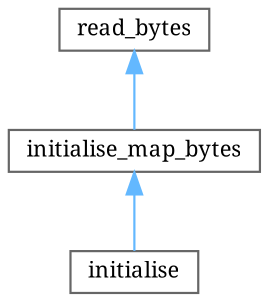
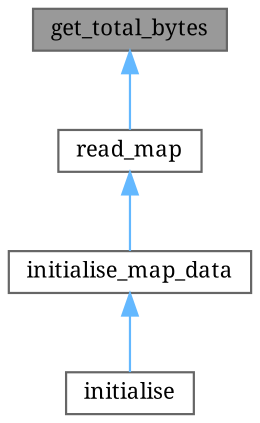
node "get_total_bytes": added
node "read_bytes": label "read_bytes" -> "read_map"
node "initialise_map_bytes": label "initialise_map_bytes" -> "initialise_map_data"
